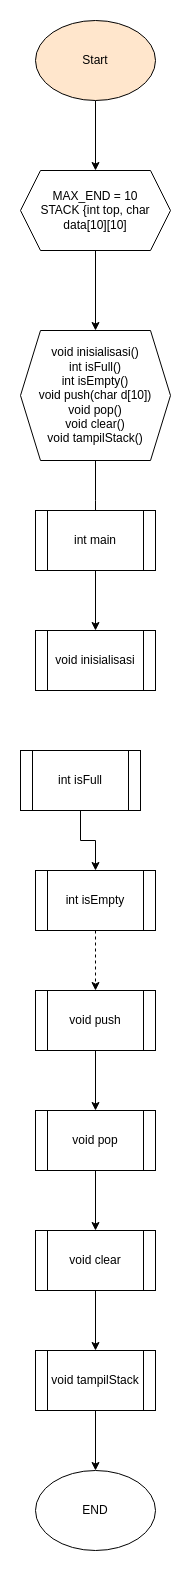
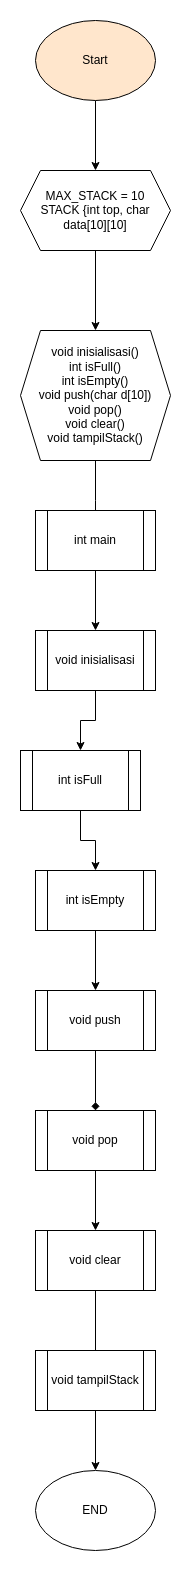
node "MAX_END = 10 STACK {int top, char data[10][10]": label "MAX_END = 10 STACK {int top, char data[10][10]" -> "MAX_STACK = 10 STACK {int top, char data[10][10]"
edge "void inisialisasi" -> "int isFull": added
edge "int isEmpty" -> "void push": style dashed -> solid
edge "void push" -> "void pop": arrowhead classic -> diamond
edge "void clear" -> "void tampilStack": arrowhead classic -> none
